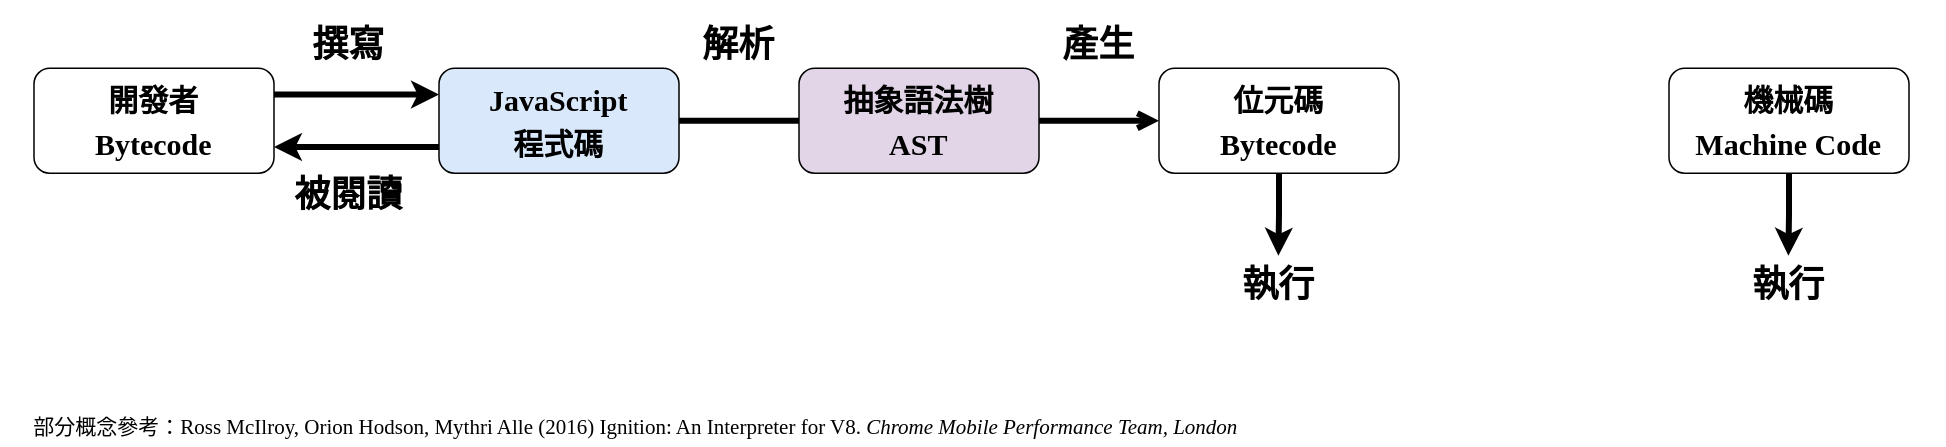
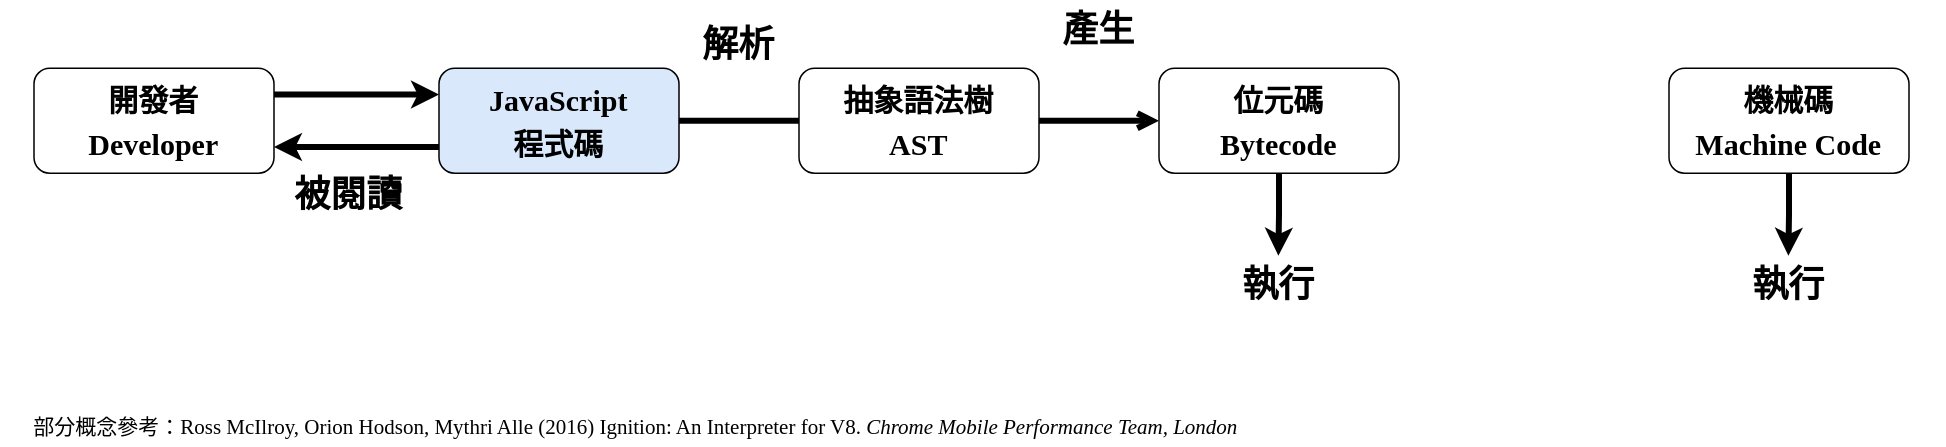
node "撰寫": removed
node "產生": moved (1099, 46) -> (1099, 31)
node "開發者 Bytecode": label "開發者 Bytecode" -> "開發者 Developer"
node "抽象語法樹 AST": fillcolor #e1d5e7 -> #ffffff
